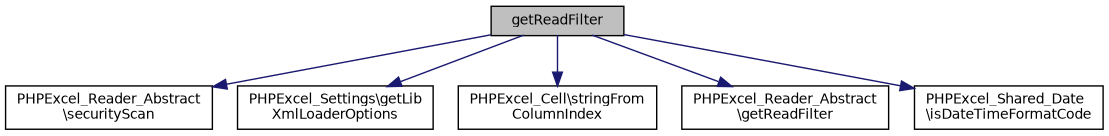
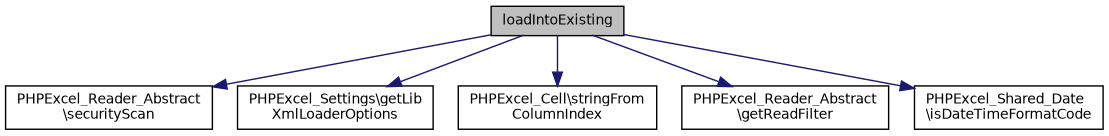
node "getReadFilter": label "getReadFilter" -> "loadIntoExisting"
